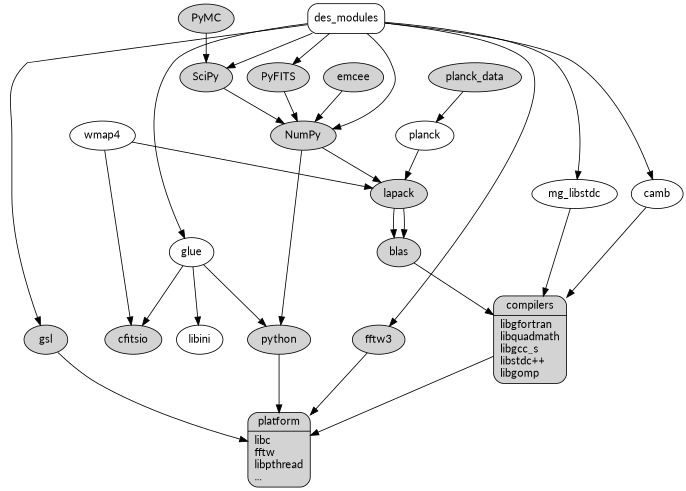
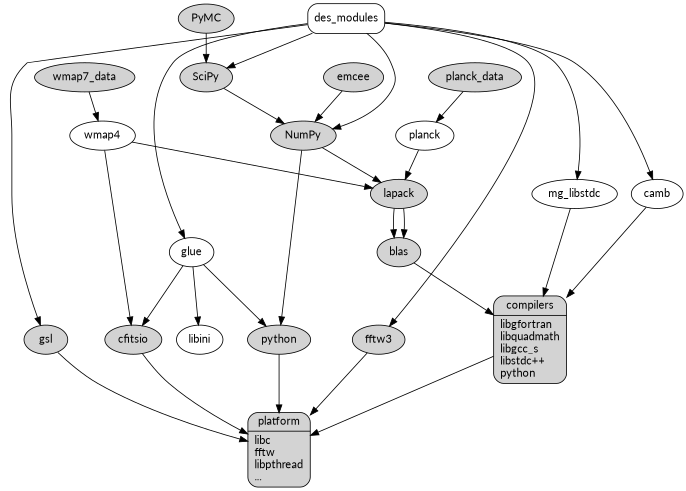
node "wmap7_data": added
node "PyFITS": removed
node "compilers": text "libgomp" -> "python"
edge "cfitsio" -> "platform": added
